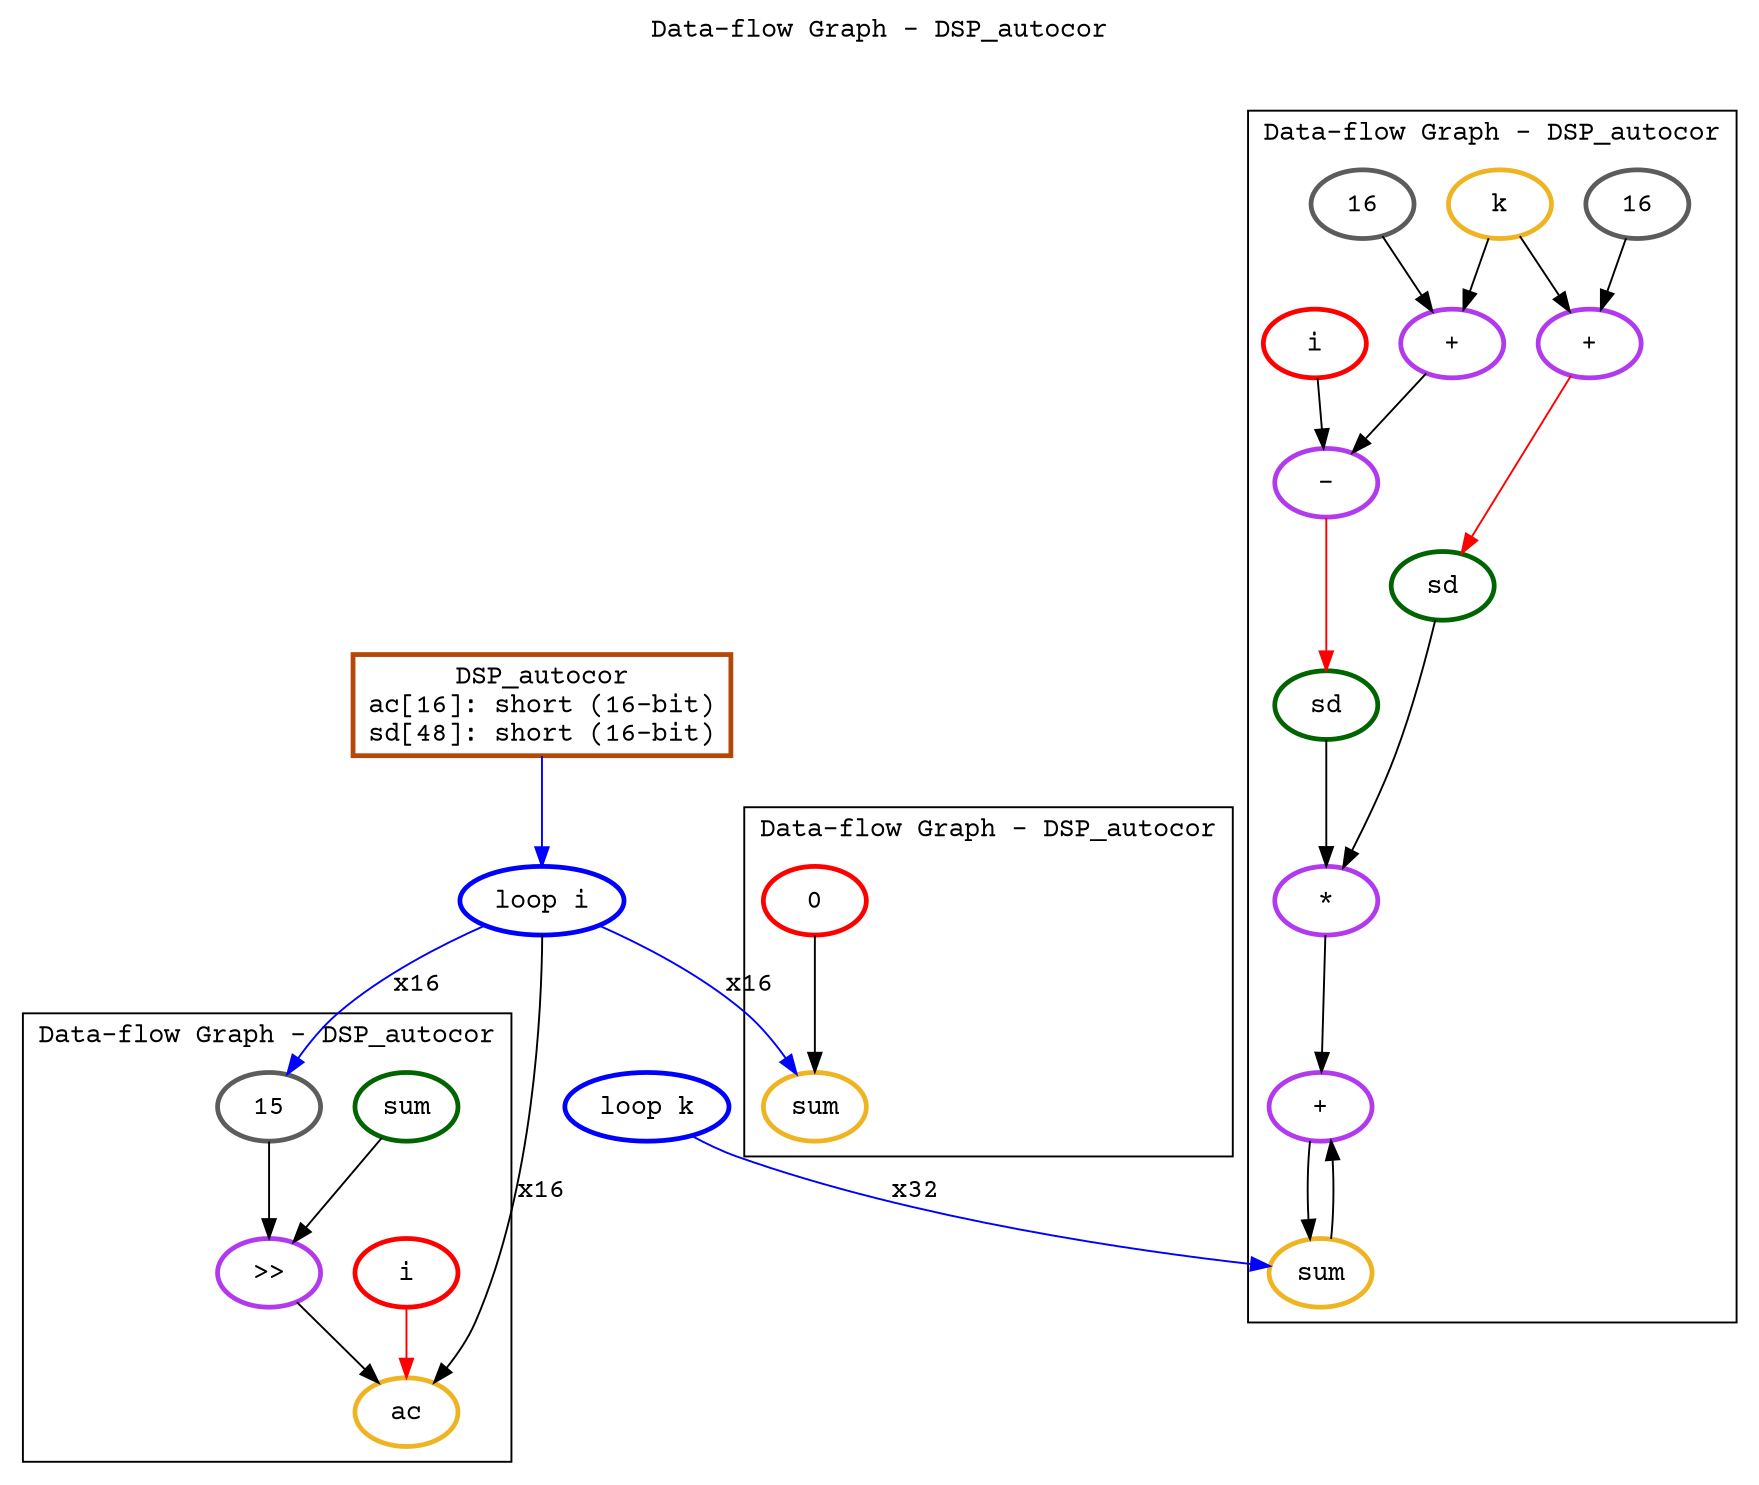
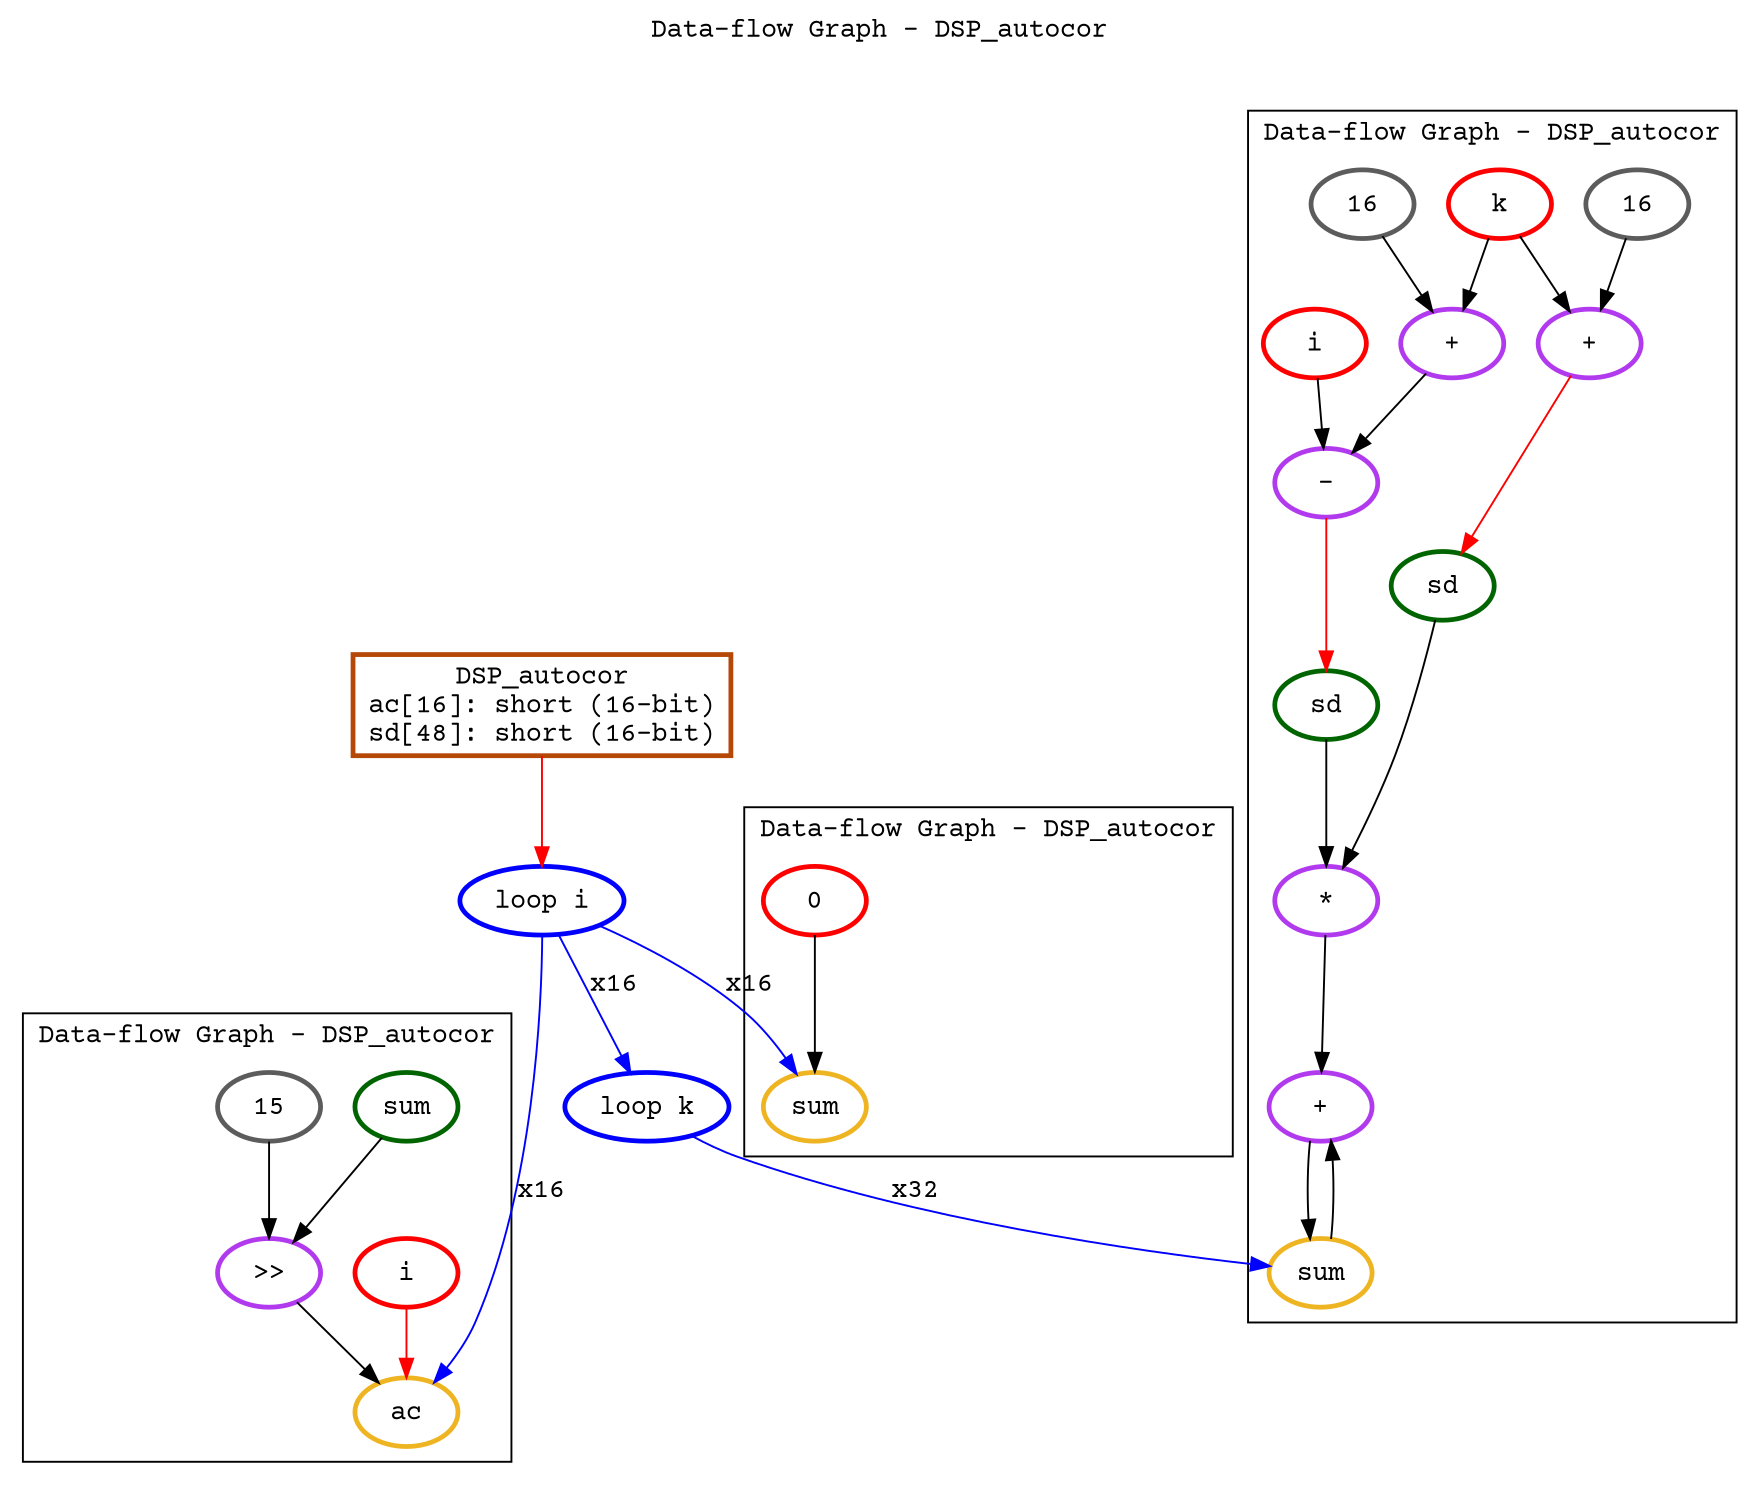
node "k": color goldenrod2 -> red
edge "DSP_autocor ac[16]: short (16-bit) sd[48]: short (16-bit)" -> "loop i": color blue -> red
edge "loop i" -> "15": now "loop i" -> "loop k"
edge "loop i" -> "ac": color black -> blue
